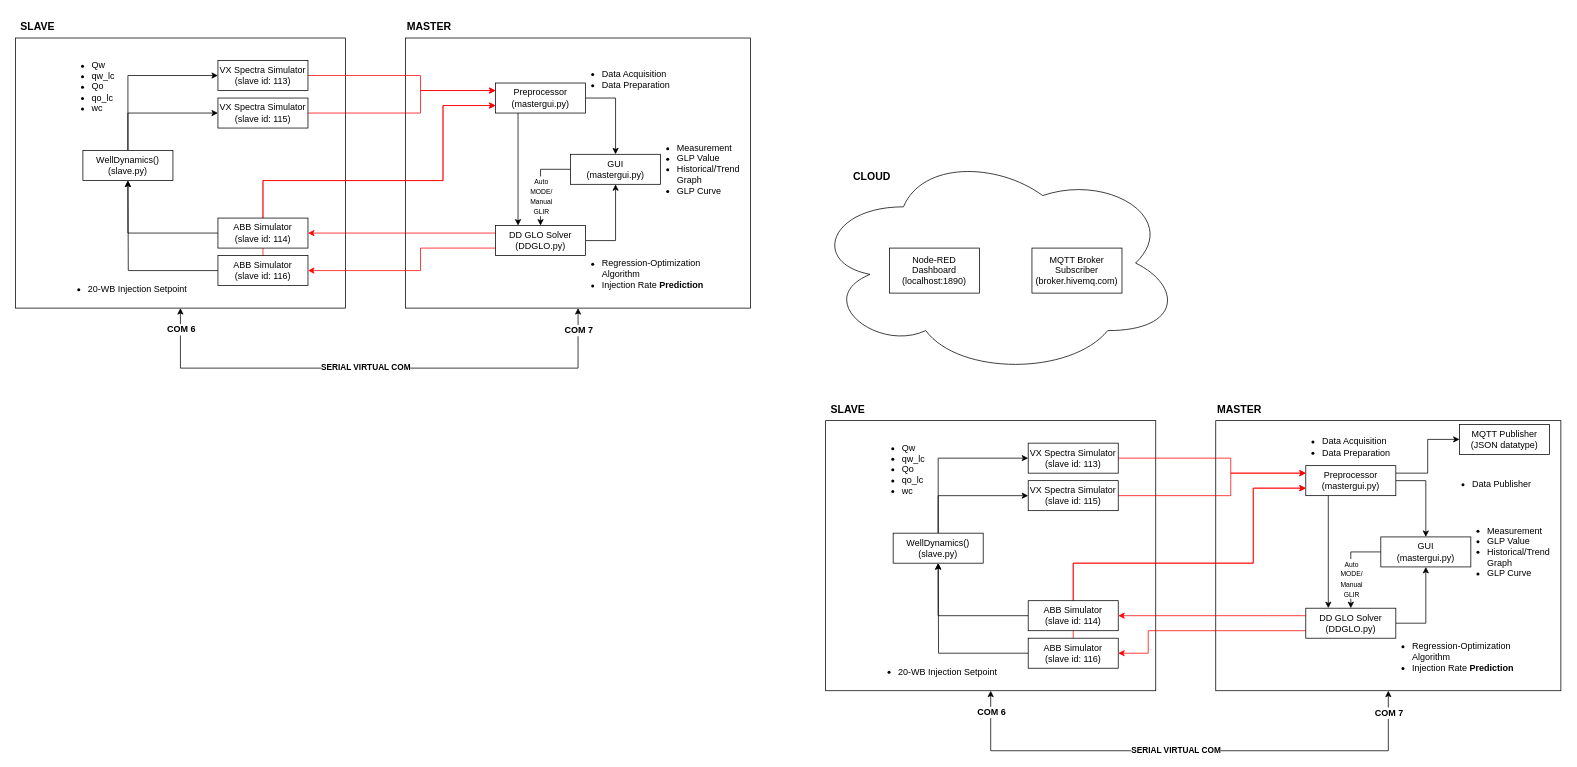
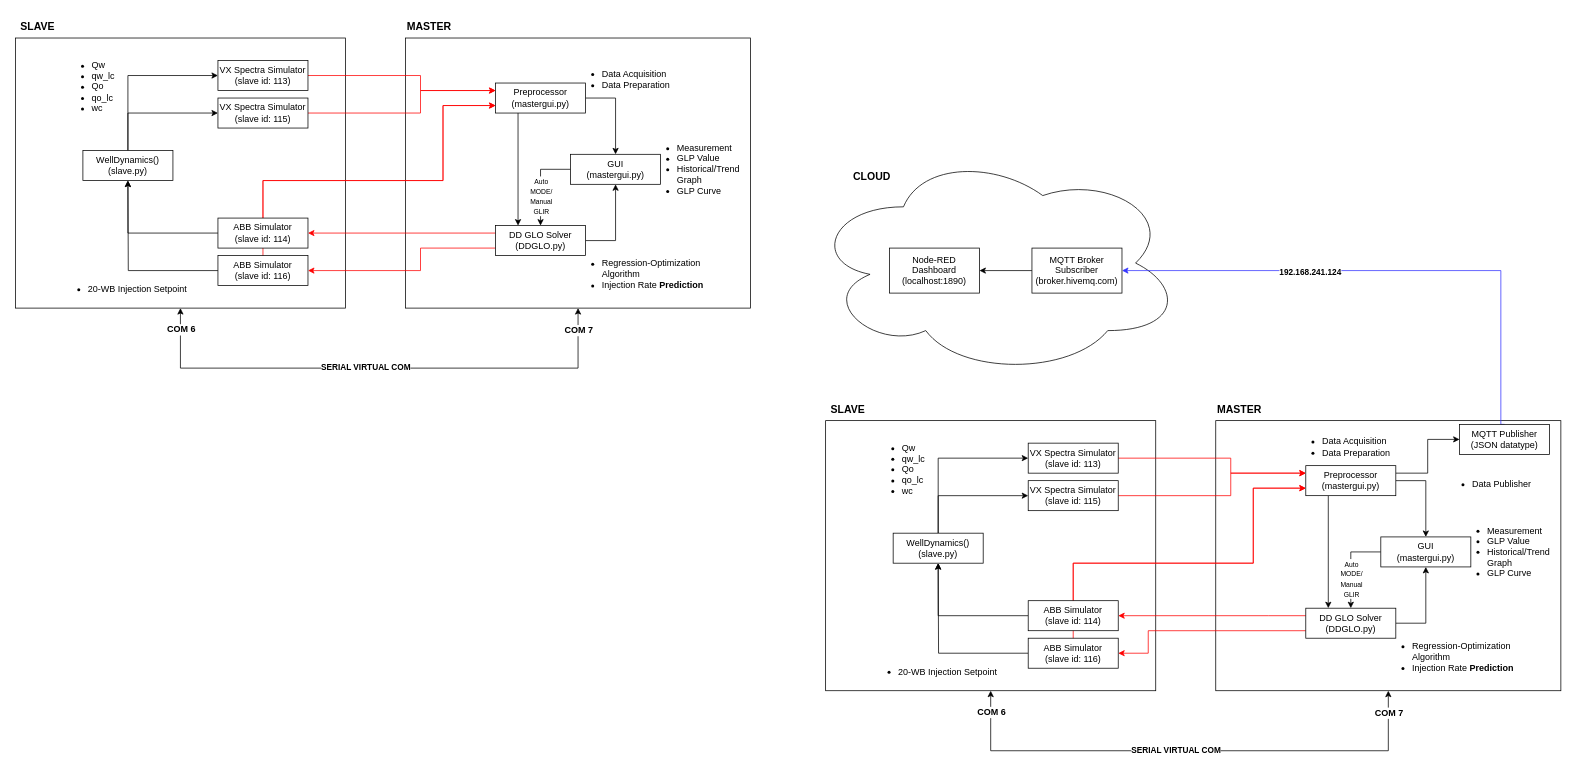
edge "MQTT Broker Subscriber (broker.hivemq.com)" -> "Node-RED Dashboard (localhost:1890)": added
edge "MQTT Publisher (JSON datatype)" -> "MQTT Broker Subscriber (broker.hivemq.com)": added, label "192.168.241.124"
